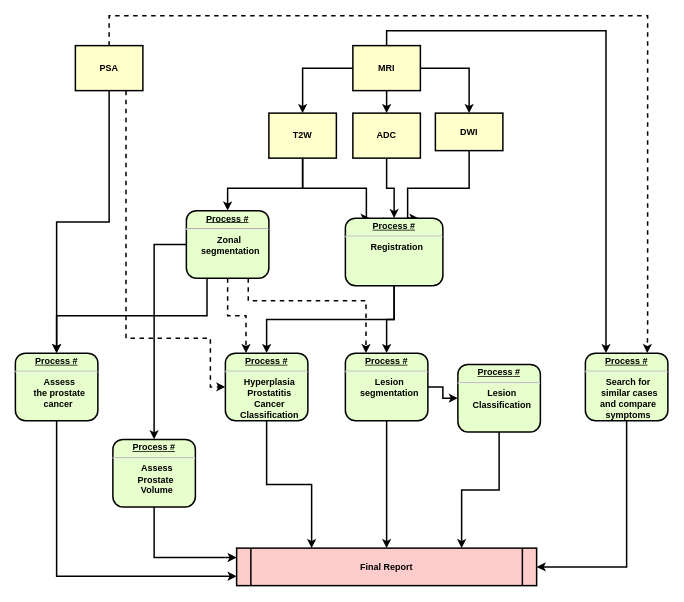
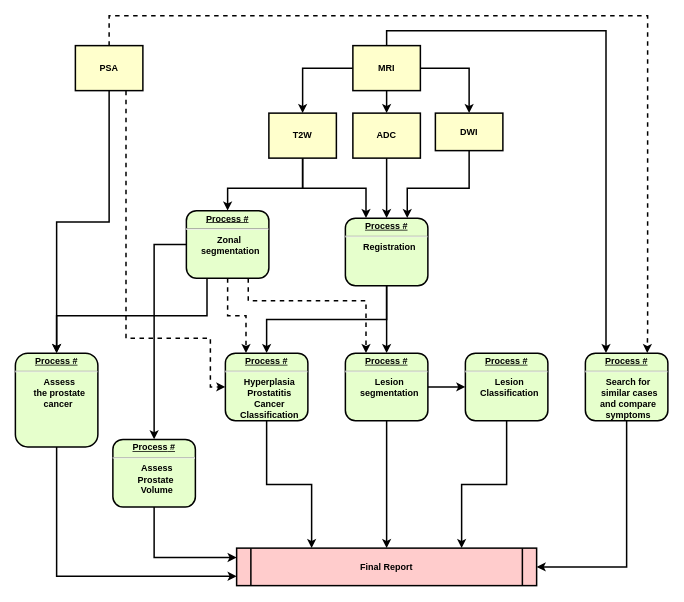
node "Process # Registration": size 98x68 -> 83x68
node "Process # Assess the prostate cancer": size 83x68 -> 83x94
node "Process # Lesion Classification": moved (499, 398) -> (507, 387)
